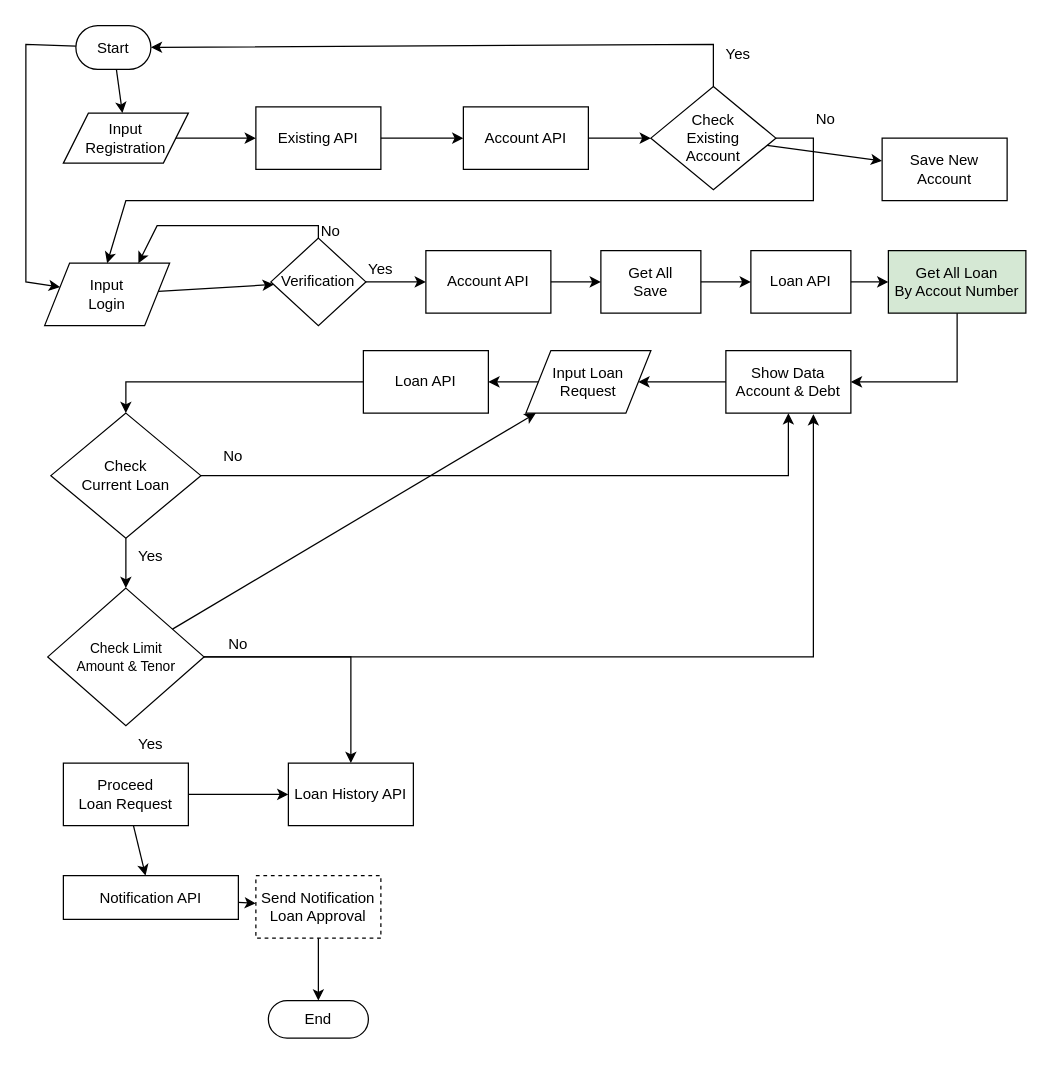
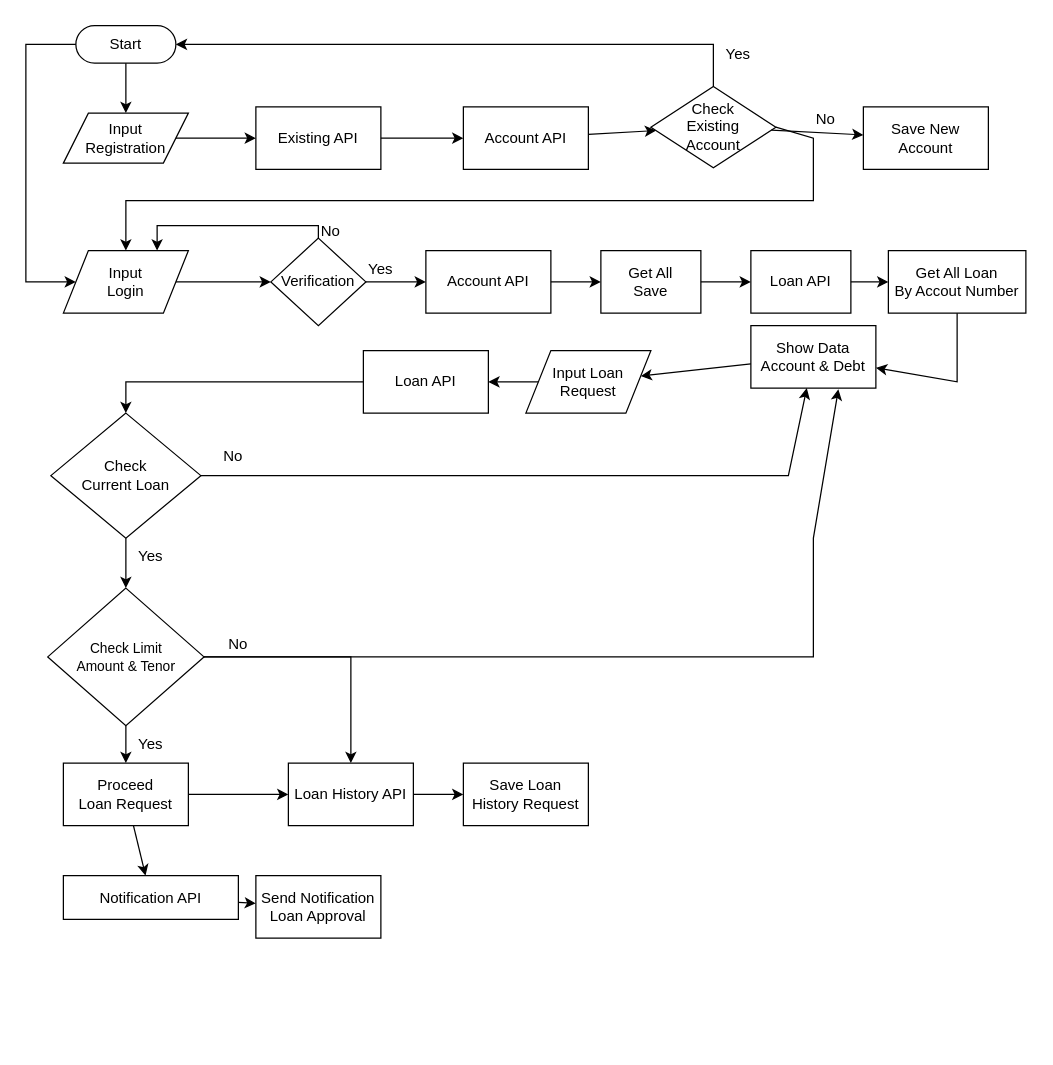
node "Start": size 75x44 -> 100x38
node "Check Existing Account": size 125x103 -> 125x81
node "Save New Account": moved (944, 169) -> (926, 138)
node "Get All Loan By Accout Number": fillcolor #d5e8d4 -> #ffffff
node "Input Login": moved (107, 294) -> (126, 282)
node "Show Data Account & Debt": moved (788, 382) -> (813, 357)
edge "Check Limit Amount & Tenor" -> "Input Loan Request": now "Check Limit Amount & Tenor" -> "Proceed Loan Request"
edge "Loan History API" -> "Save Loan History Request": added
node "Save Loan History Request": added
node "Send Notification Loan Approval": style dashed -> solid
edge "Send Notification Loan Approval" -> "End": removed
node "End": removed
